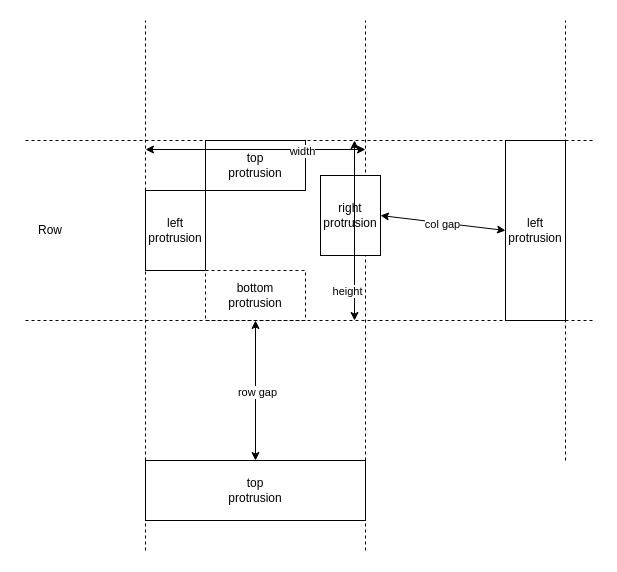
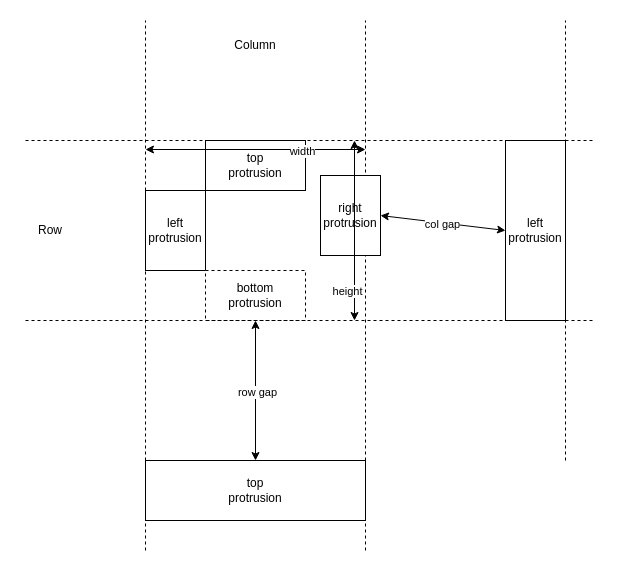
node "Column": added
